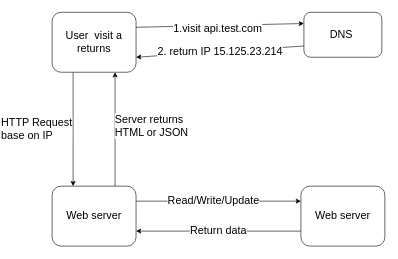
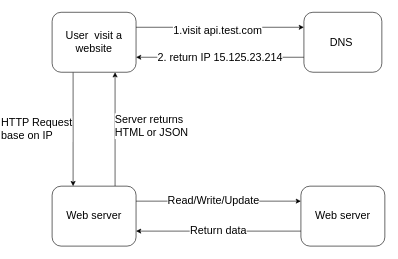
node "DNS": size 78x45 -> 78x60
node "User visit a returns": label "User visit a returns" -> "User visit a website"
